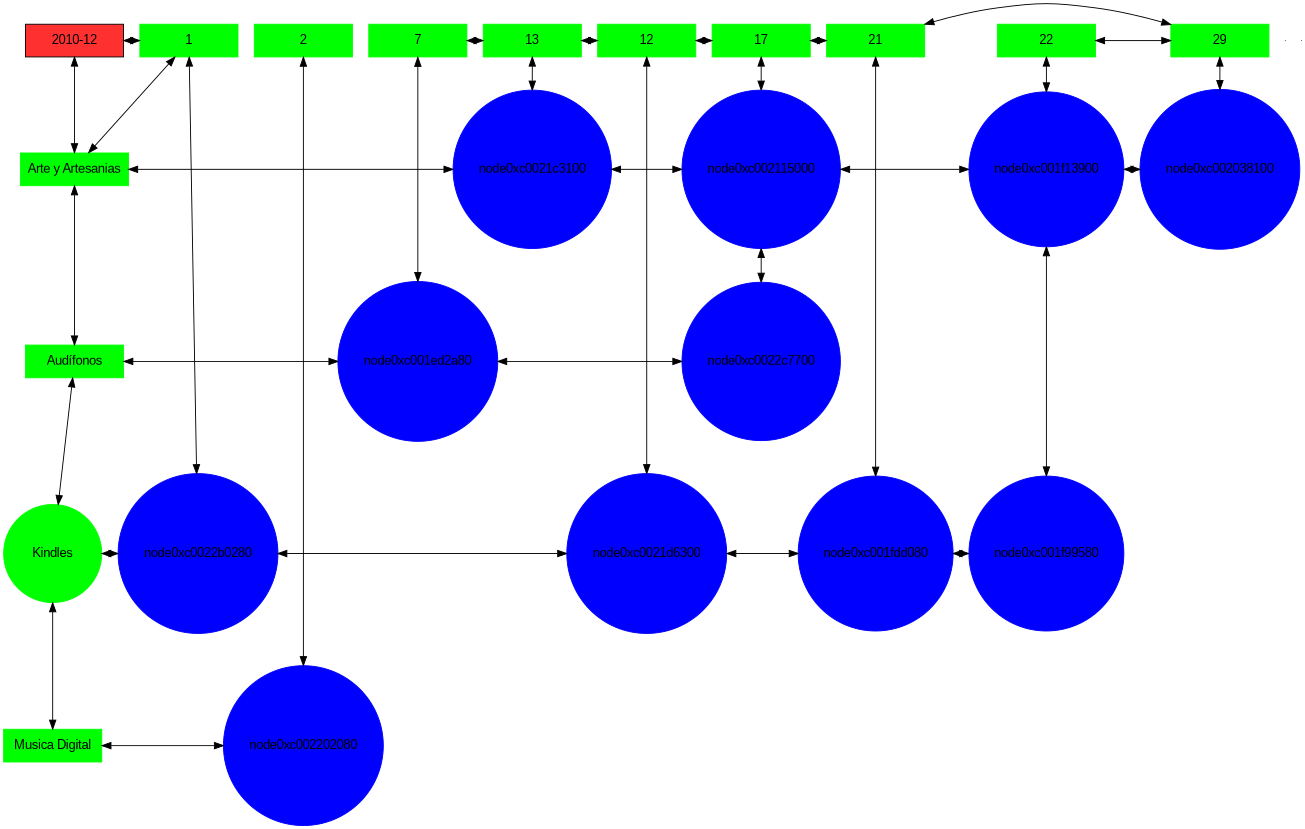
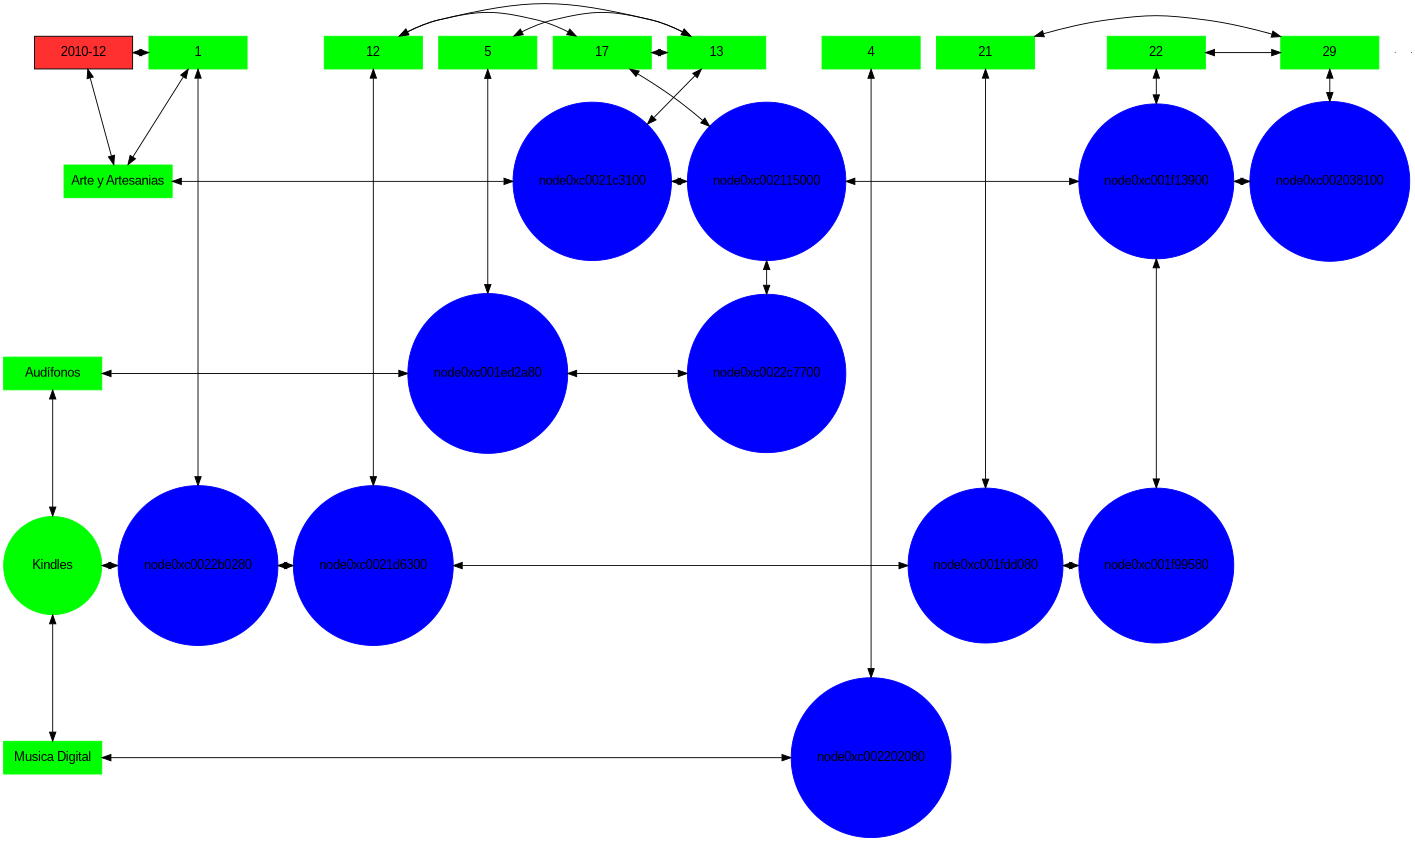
node "2": label "2" -> "4"
node "7": label "7" -> "5"
edge "17" -- "21": now "17" -- "13"
edge "Arte y Artesanias" -- "Audífonos": removed
